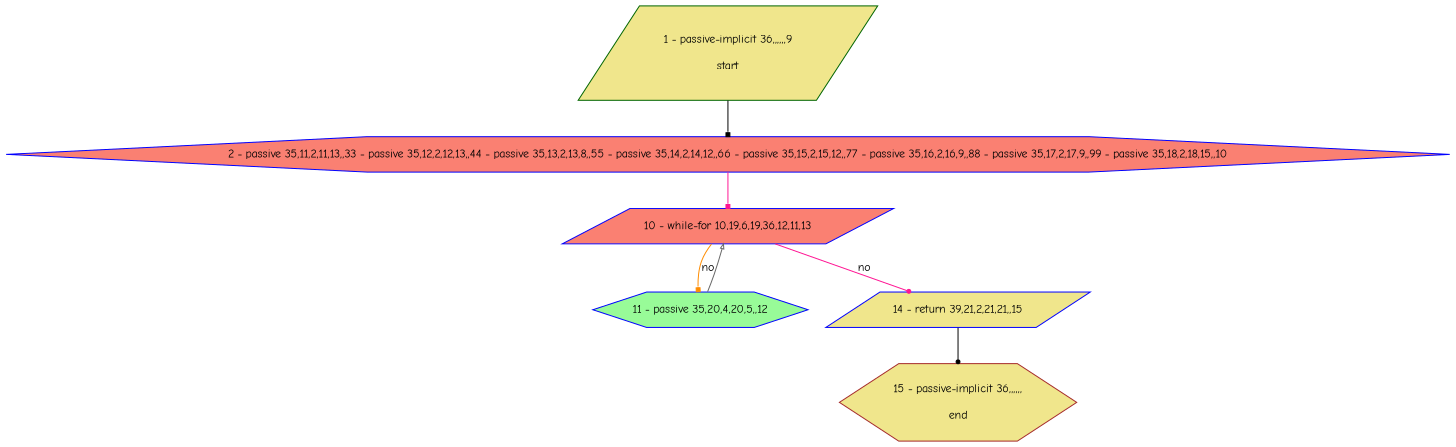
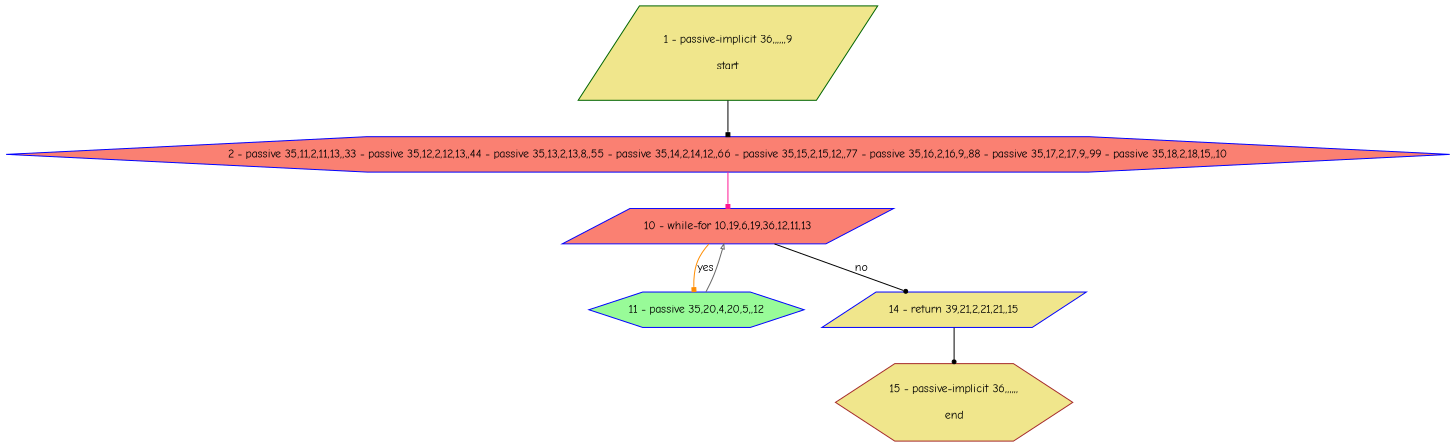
edge "10 - while-for 10,19,6,19,36,12,11,13" -> "14 - return 39,21,2,21,21,,15": color deeppink -> black
edge "10 - while-for 10,19,6,19,36,12,11,13" -> "11 - passive 35,20,4,20,5,,12": label "no" -> "yes"
